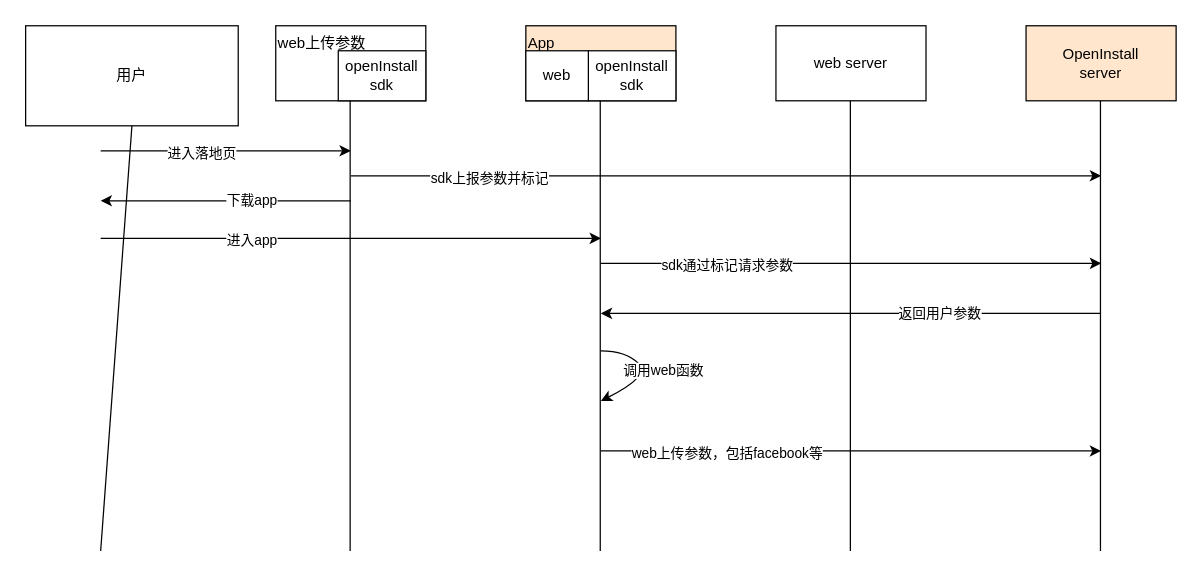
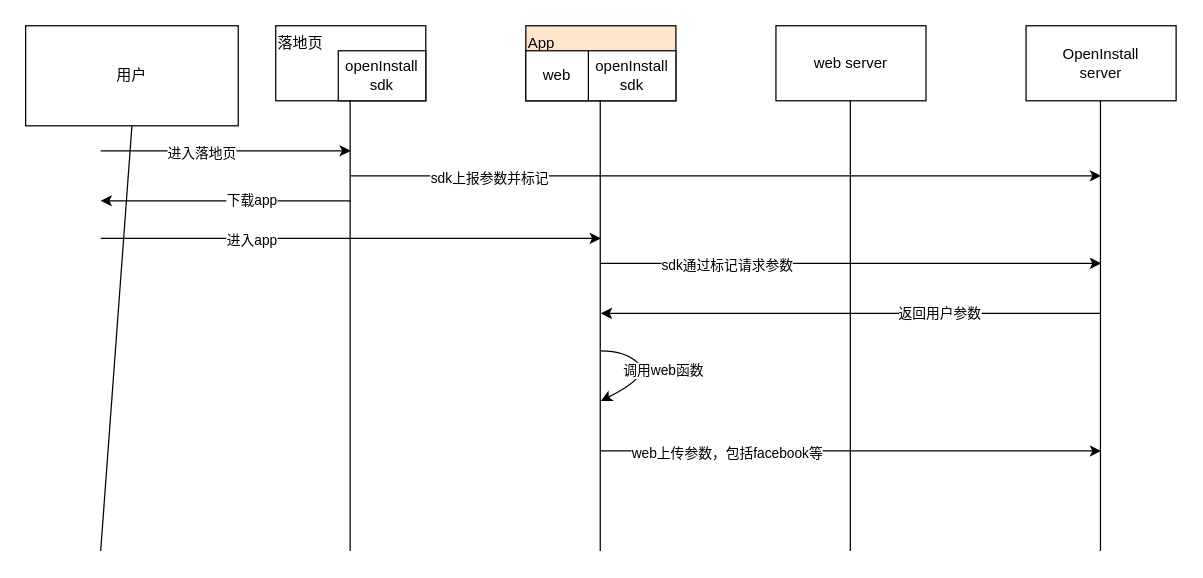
node "web上传参数": label "web上传参数" -> "落地页"
node "OpenInstall server": fillcolor #ffe6cc -> #ffffff
